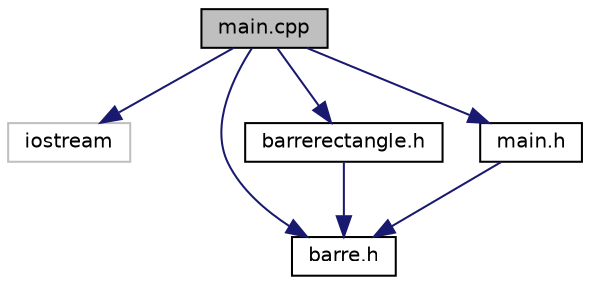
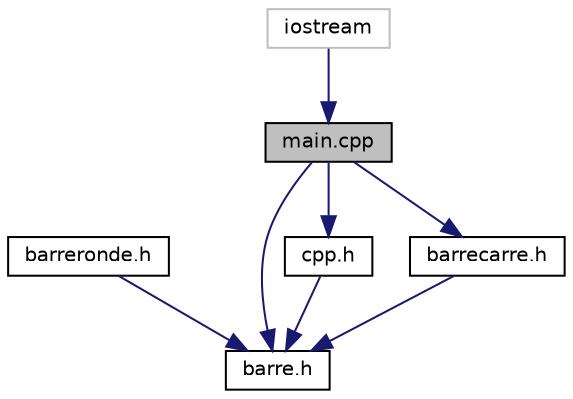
edge "main.cpp" -> "iostream": reversed
node "barrerectangle.h": label "barrerectangle.h" -> "cpp.h"
node "main.h": label "main.h" -> "barrecarre.h"
node "barreronde.h": added
